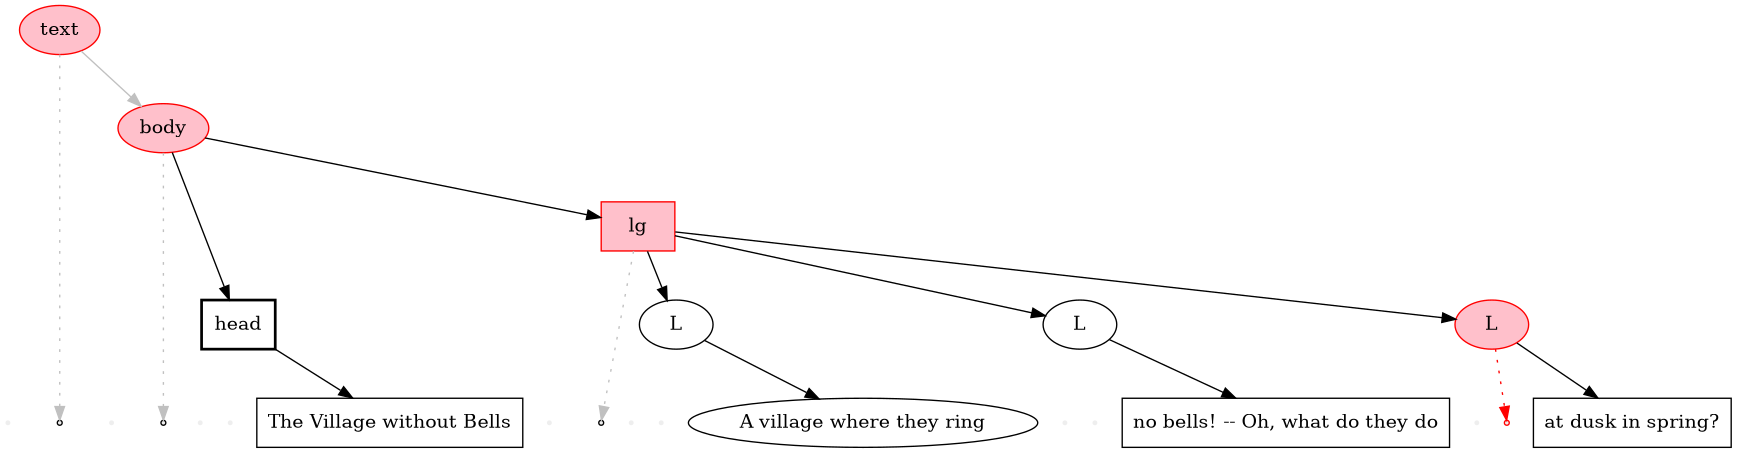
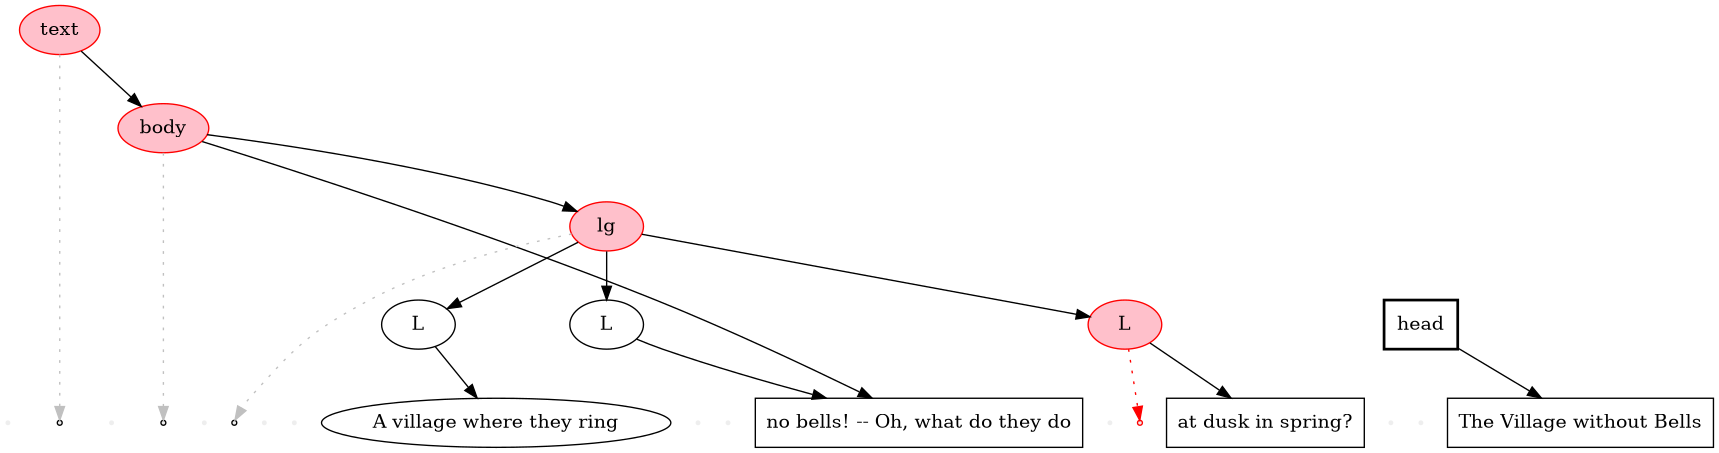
edge "text" -> "body": color gray -> black
edge "body" -> "head": now "body" -> "no bells! -- Oh, what do they do"
node "lg": shape box -> ellipse
